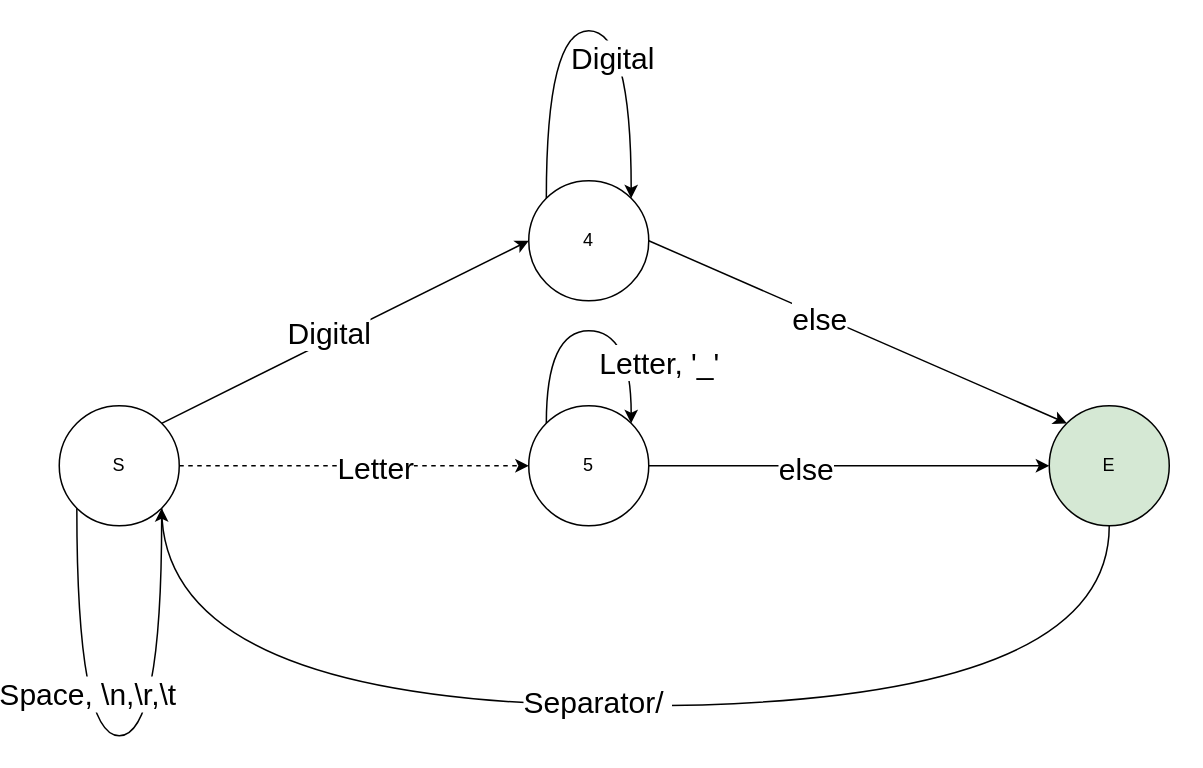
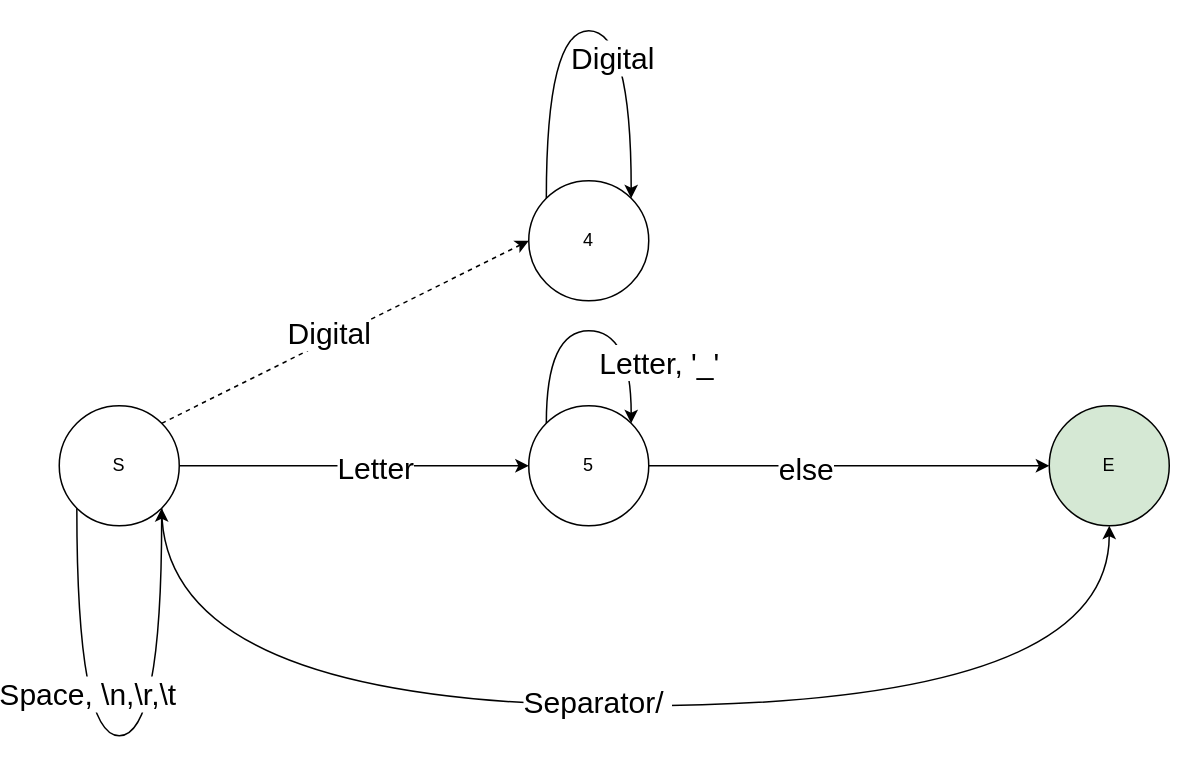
edge "4" -> "E": removed, label "else"
edge "S" -> "4": style solid -> dashed
edge "S" -> "5": style dashed -> solid
edge "S" -- "E": arrowhead none -> classic
